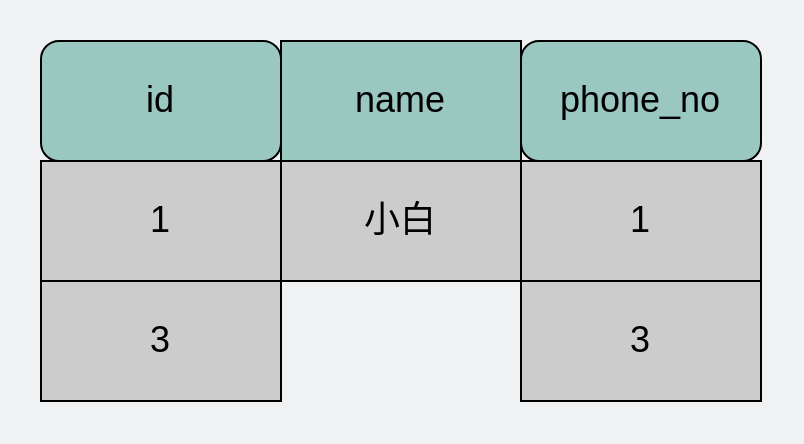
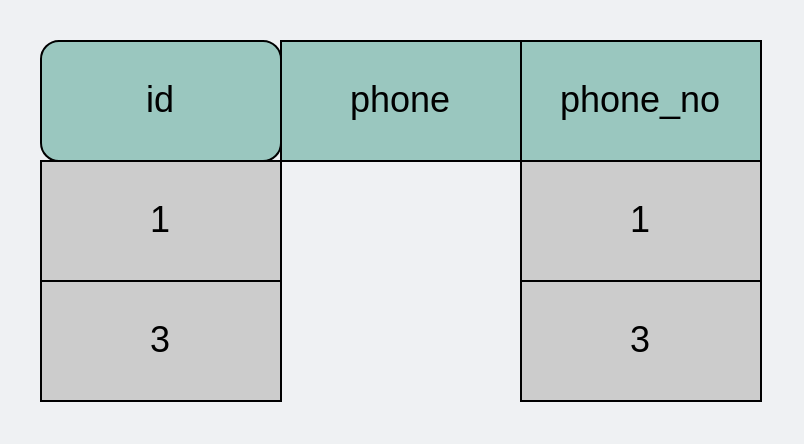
node "name": label "name" -> "phone"
node "phone_no": shape rounded rectangle -> rectangle
node "小白": removed
